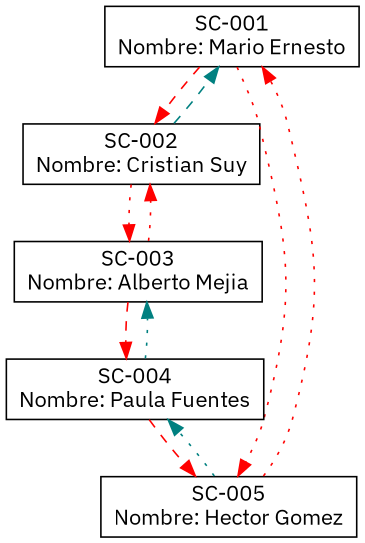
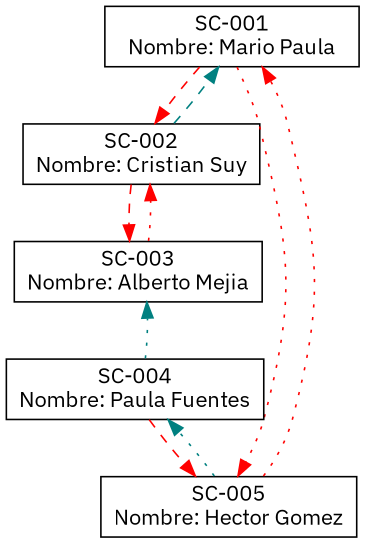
node "SC-001 Nombre: Mario Ernesto": label "SC-001 Nombre: Mario Ernesto" -> "SC-001 Nombre: Mario Paula"
edge "SC-002 Nombre: Cristian Suy" -> "SC-003 Nombre: Alberto Mejia": style dotted -> dashed
edge "SC-003 Nombre: Alberto Mejia" -> "SC-004 Nombre: Paula Fuentes": removed
